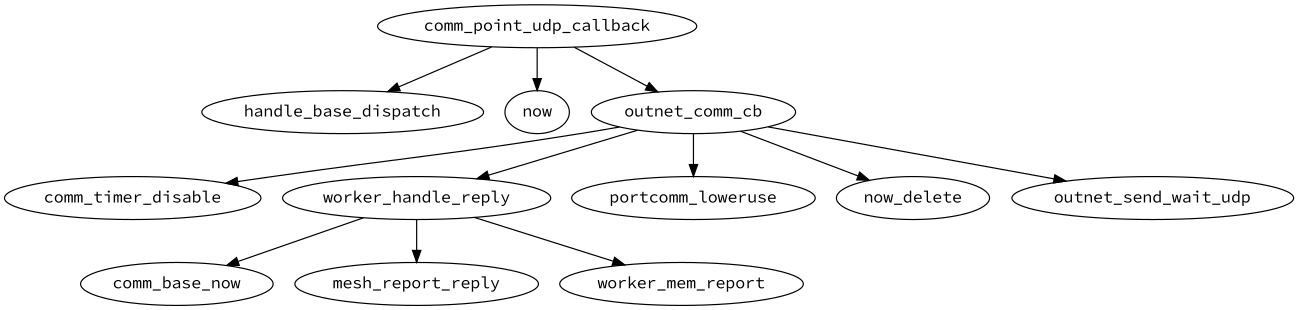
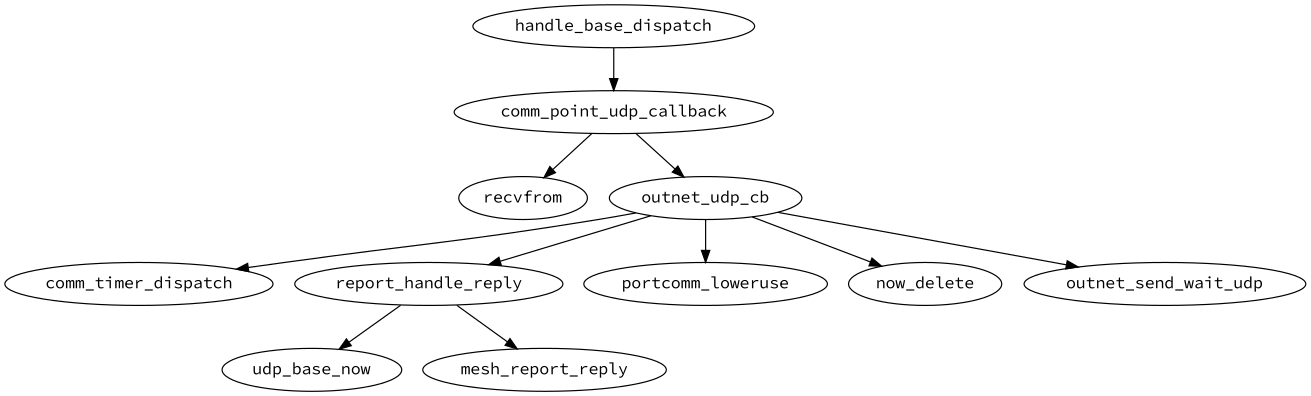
edge "comm_point_udp_callback" -> "handle_base_dispatch": reversed
node "now": label "now" -> "recvfrom"
node "outnet_comm_cb": label "outnet_comm_cb" -> "outnet_udp_cb"
node "comm_timer_disable": label "comm_timer_disable" -> "comm_timer_dispatch"
node "worker_handle_reply": label "worker_handle_reply" -> "report_handle_reply"
node "comm_base_now": label "comm_base_now" -> "udp_base_now"
node "worker_mem_report": removed
